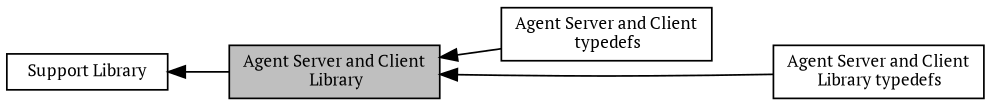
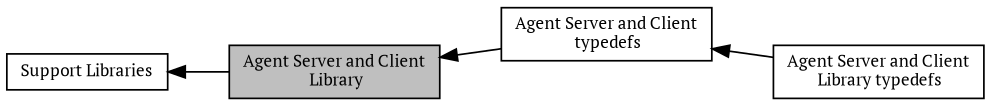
node "Support Library": label "Support Library" -> "Support Libraries"
edge "Agent Server and Client Library typedefs" -> "Agent Server and Client Library": now "Agent Server and Client Library typedefs" -> "Agent Server and Client typedefs"
